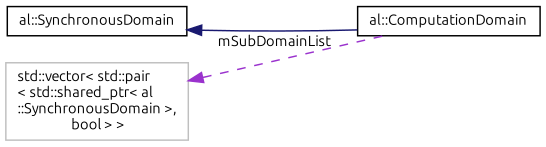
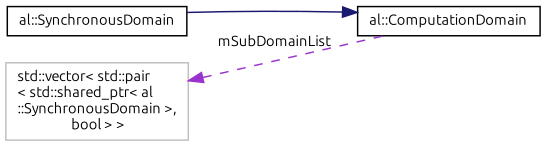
edge "al::ComputationDomain" -> "al::SynchronousDomain": reversed
